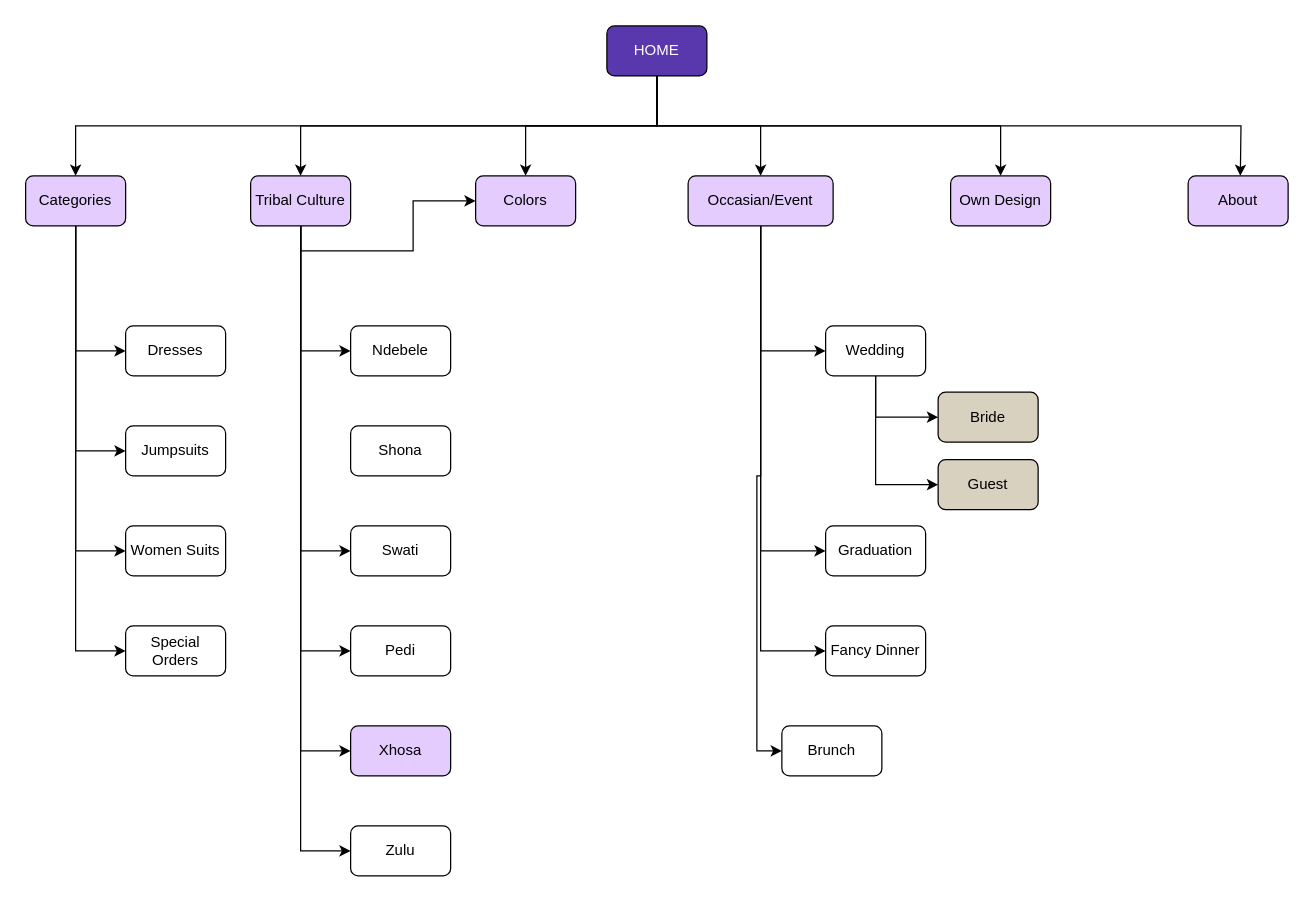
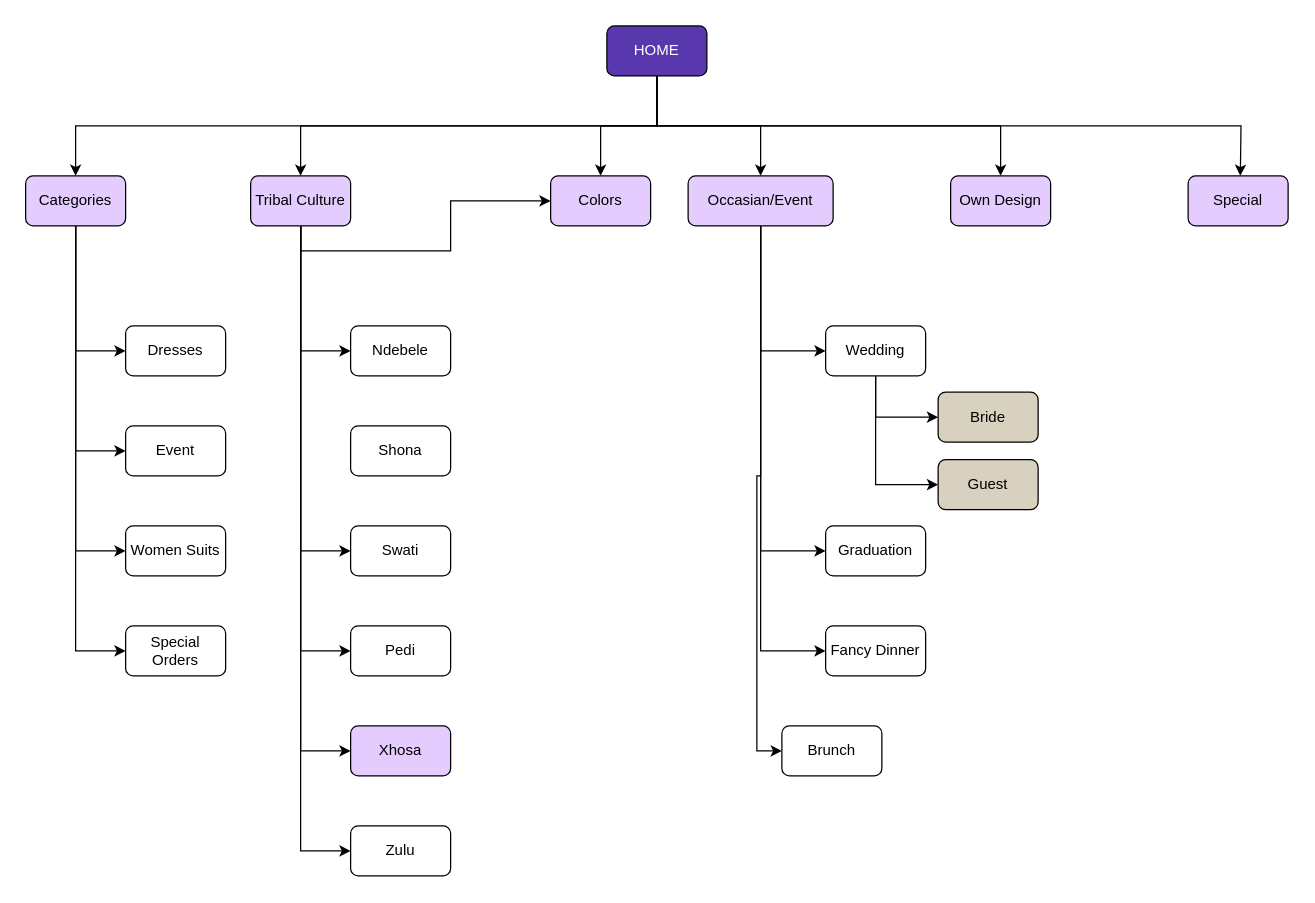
node "Colors": moved (526, 201) -> (601, 201)
node "About": label "About" -> "Special"
node "Jumpsuits": label "Jumpsuits" -> "Event"
